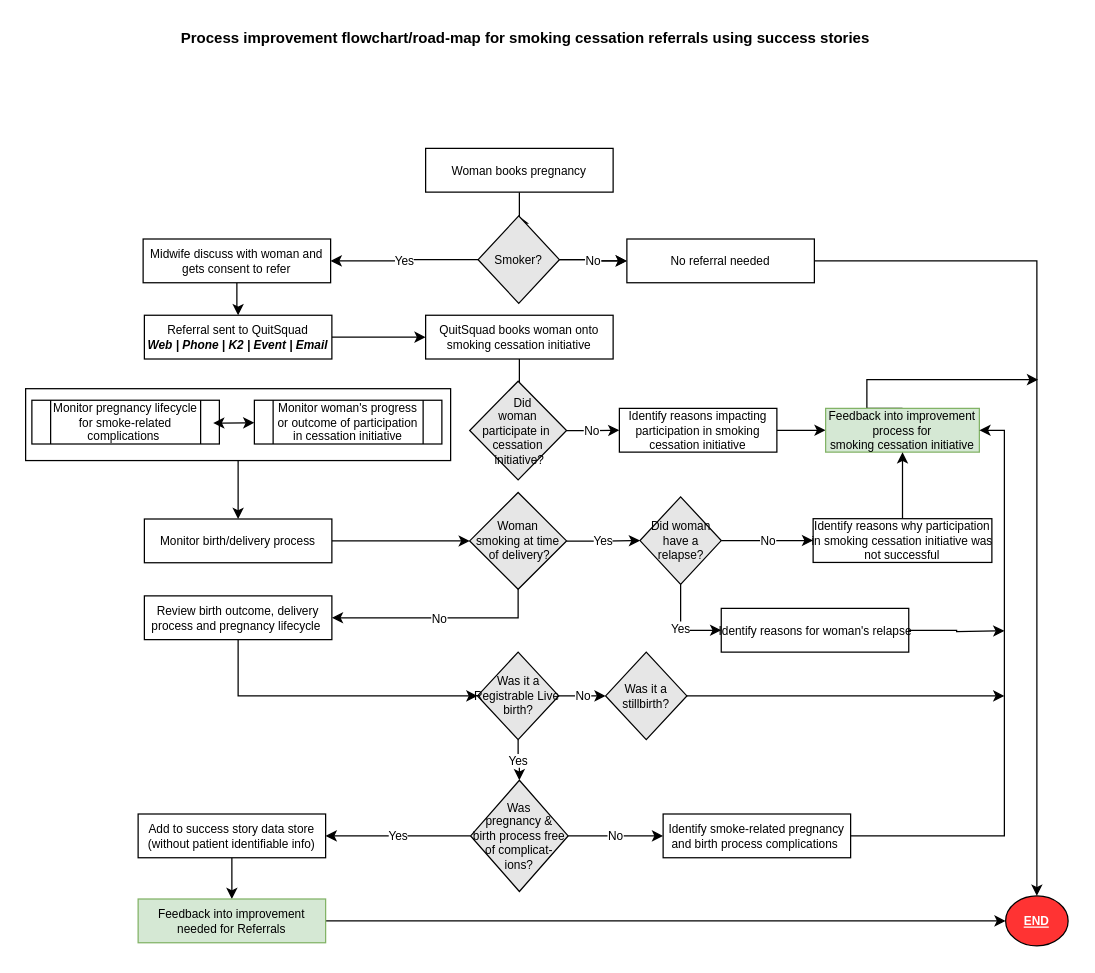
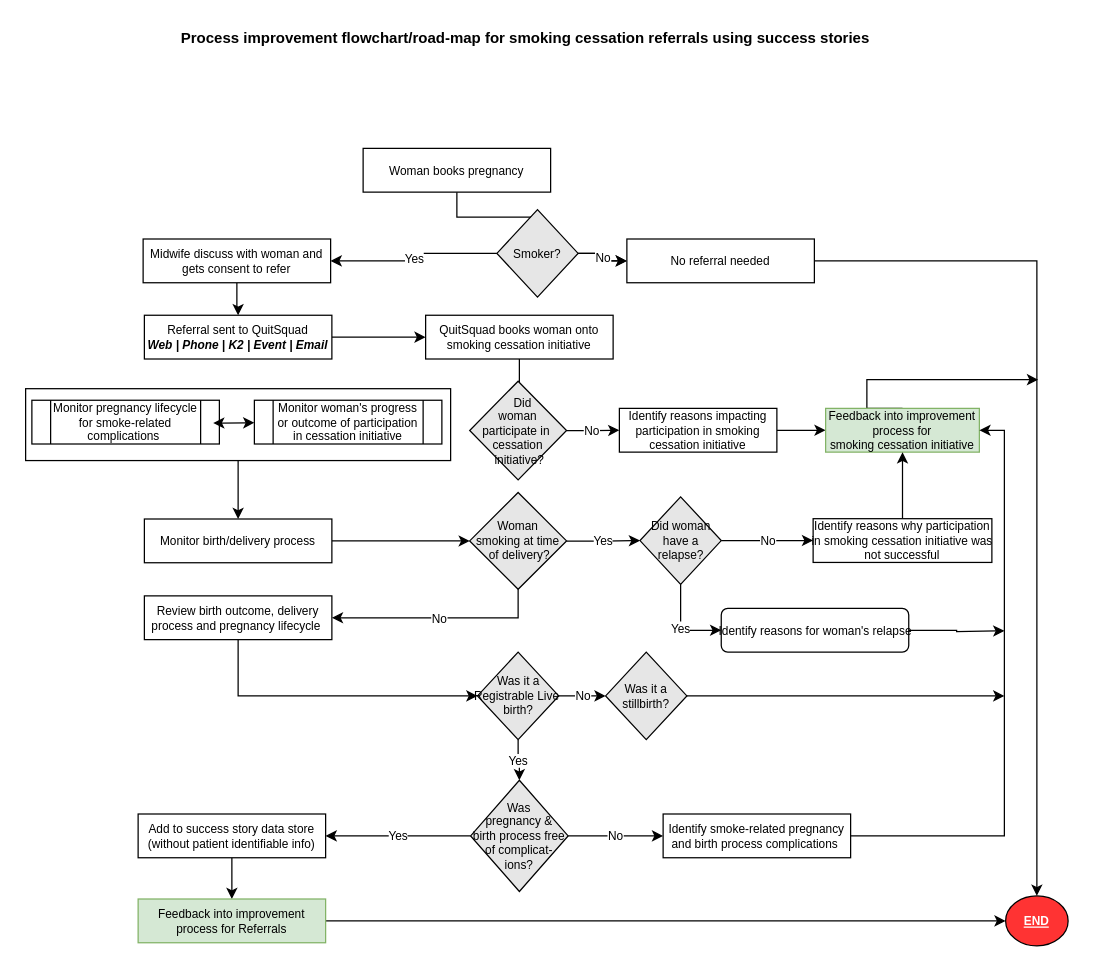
node "Woman books pregnancy": moved (519, 170) -> (457, 170)
node "Smoker?": moved (519, 259) -> (538, 253)
node "Identify reasons for woman's relapse": shape rectangle -> rounded rectangle
node "Feedback into improvement needed for Referrals": label "Feedback into improvement needed for Referrals" -> "Feedback into improvement process for Referrals"
